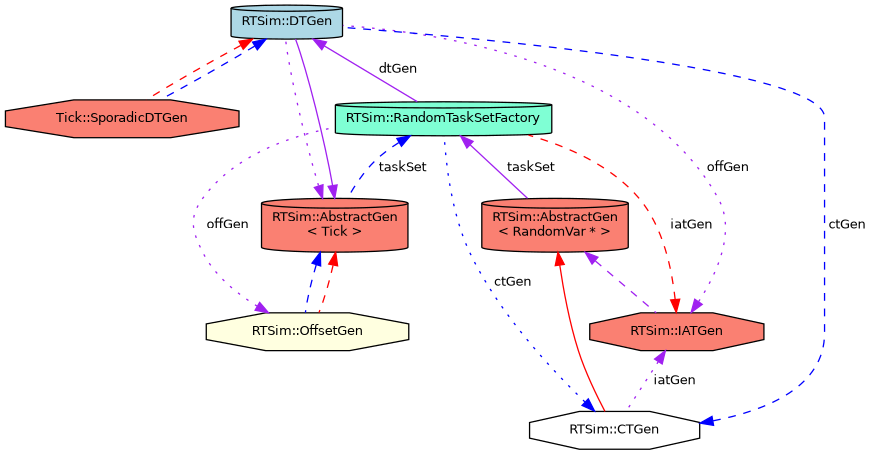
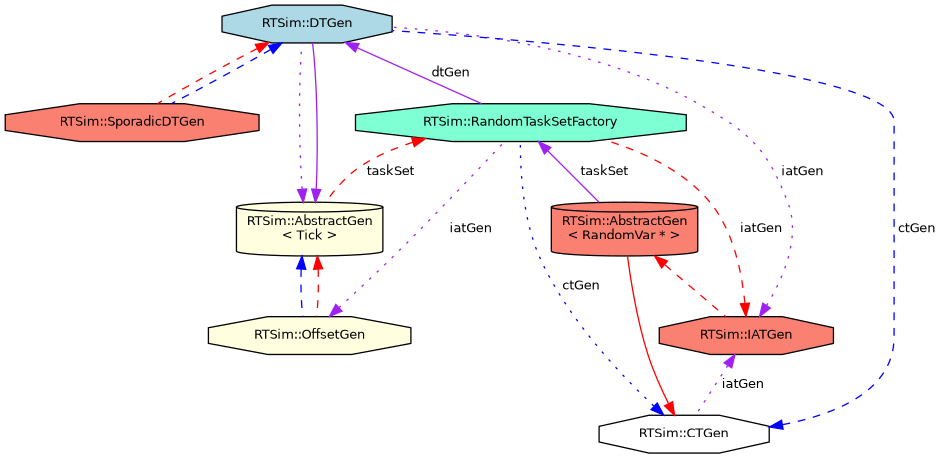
node "RTSim::DTGen": shape cylinder -> octagon
node "Tick::SporadicDTGen": label "Tick::SporadicDTGen" -> "RTSim::SporadicDTGen"
node "RTSim::RandomTaskSetFactory": shape cylinder -> octagon
edge "RTSim::AbstractGen < Tick >" -> "RTSim::RandomTaskSetFactory": color blue -> red
edge "RTSim::DTGen" -> "RTSim::IATGen": label " offGen" -> " iatGen"
edge "RTSim::RandomTaskSetFactory" -> "RTSim::OffsetGen": label " offGen" -> " iatGen"
node "RTSim::AbstractGen < Tick >": fillcolor salmon -> lightyellow
edge "RTSim::IATGen" -> "RTSim::AbstractGen < RandomVar * >": color purple -> red
edge "RTSim::CTGen" -> "RTSim::AbstractGen < RandomVar * >": reversed
